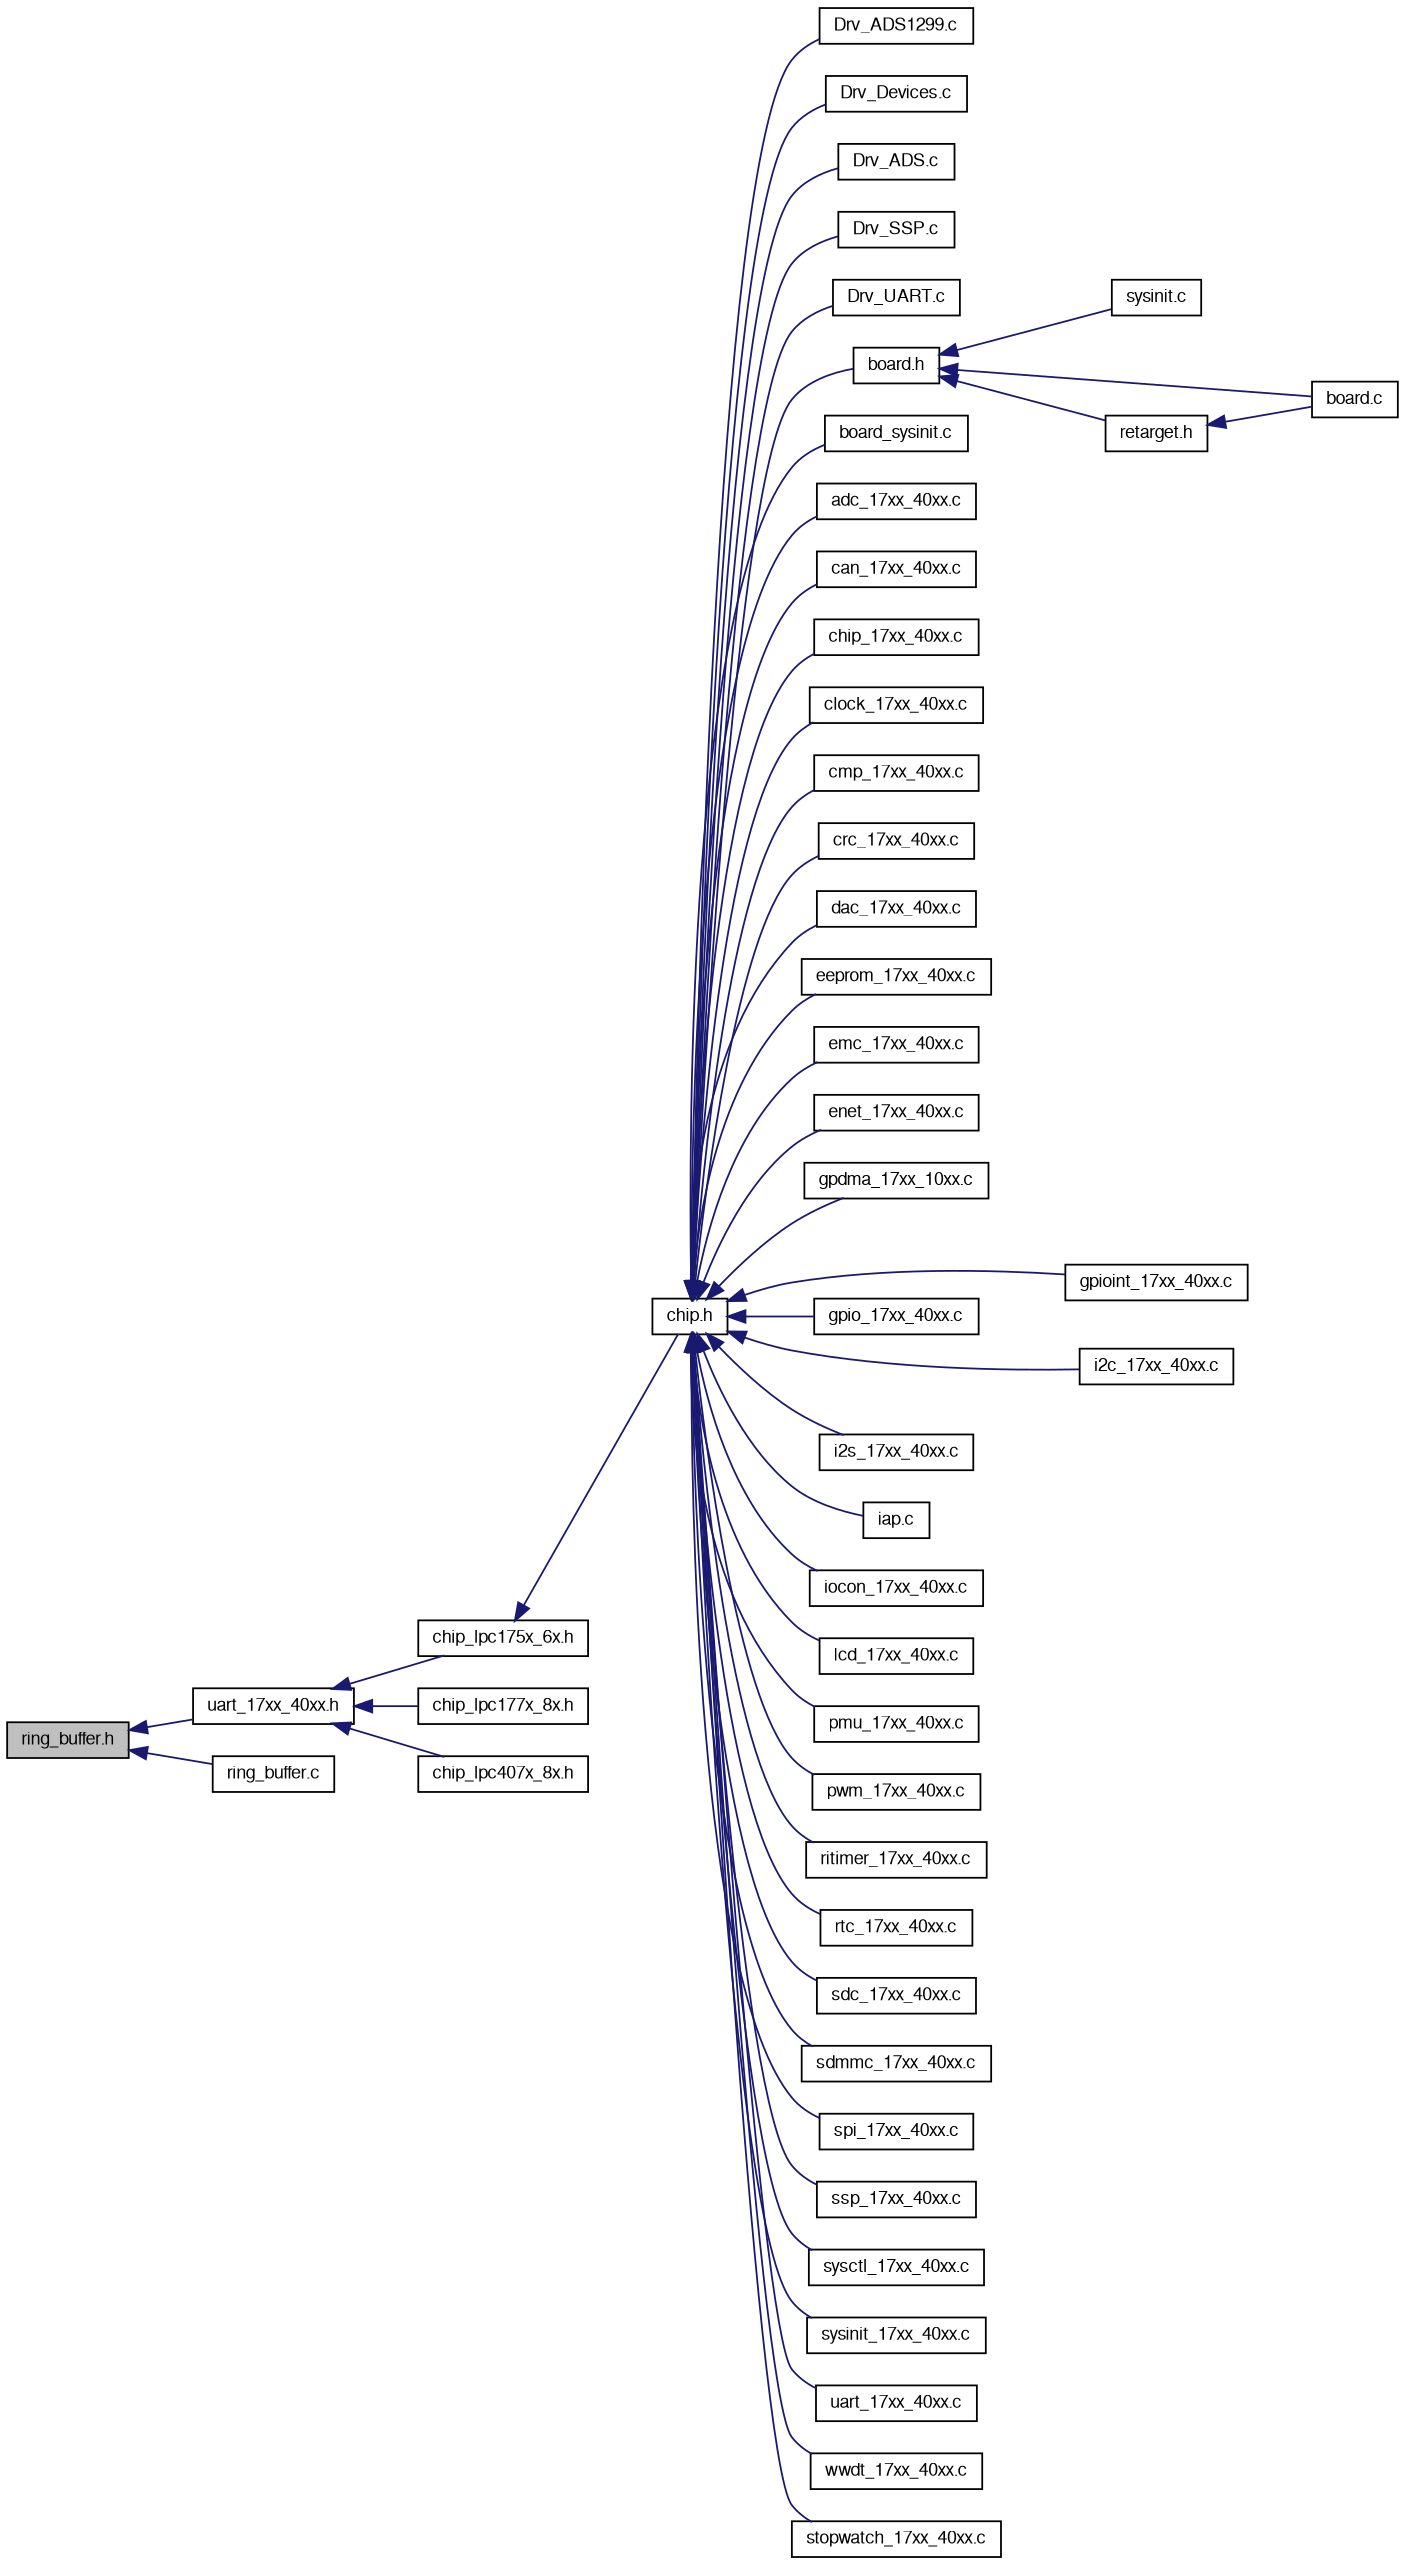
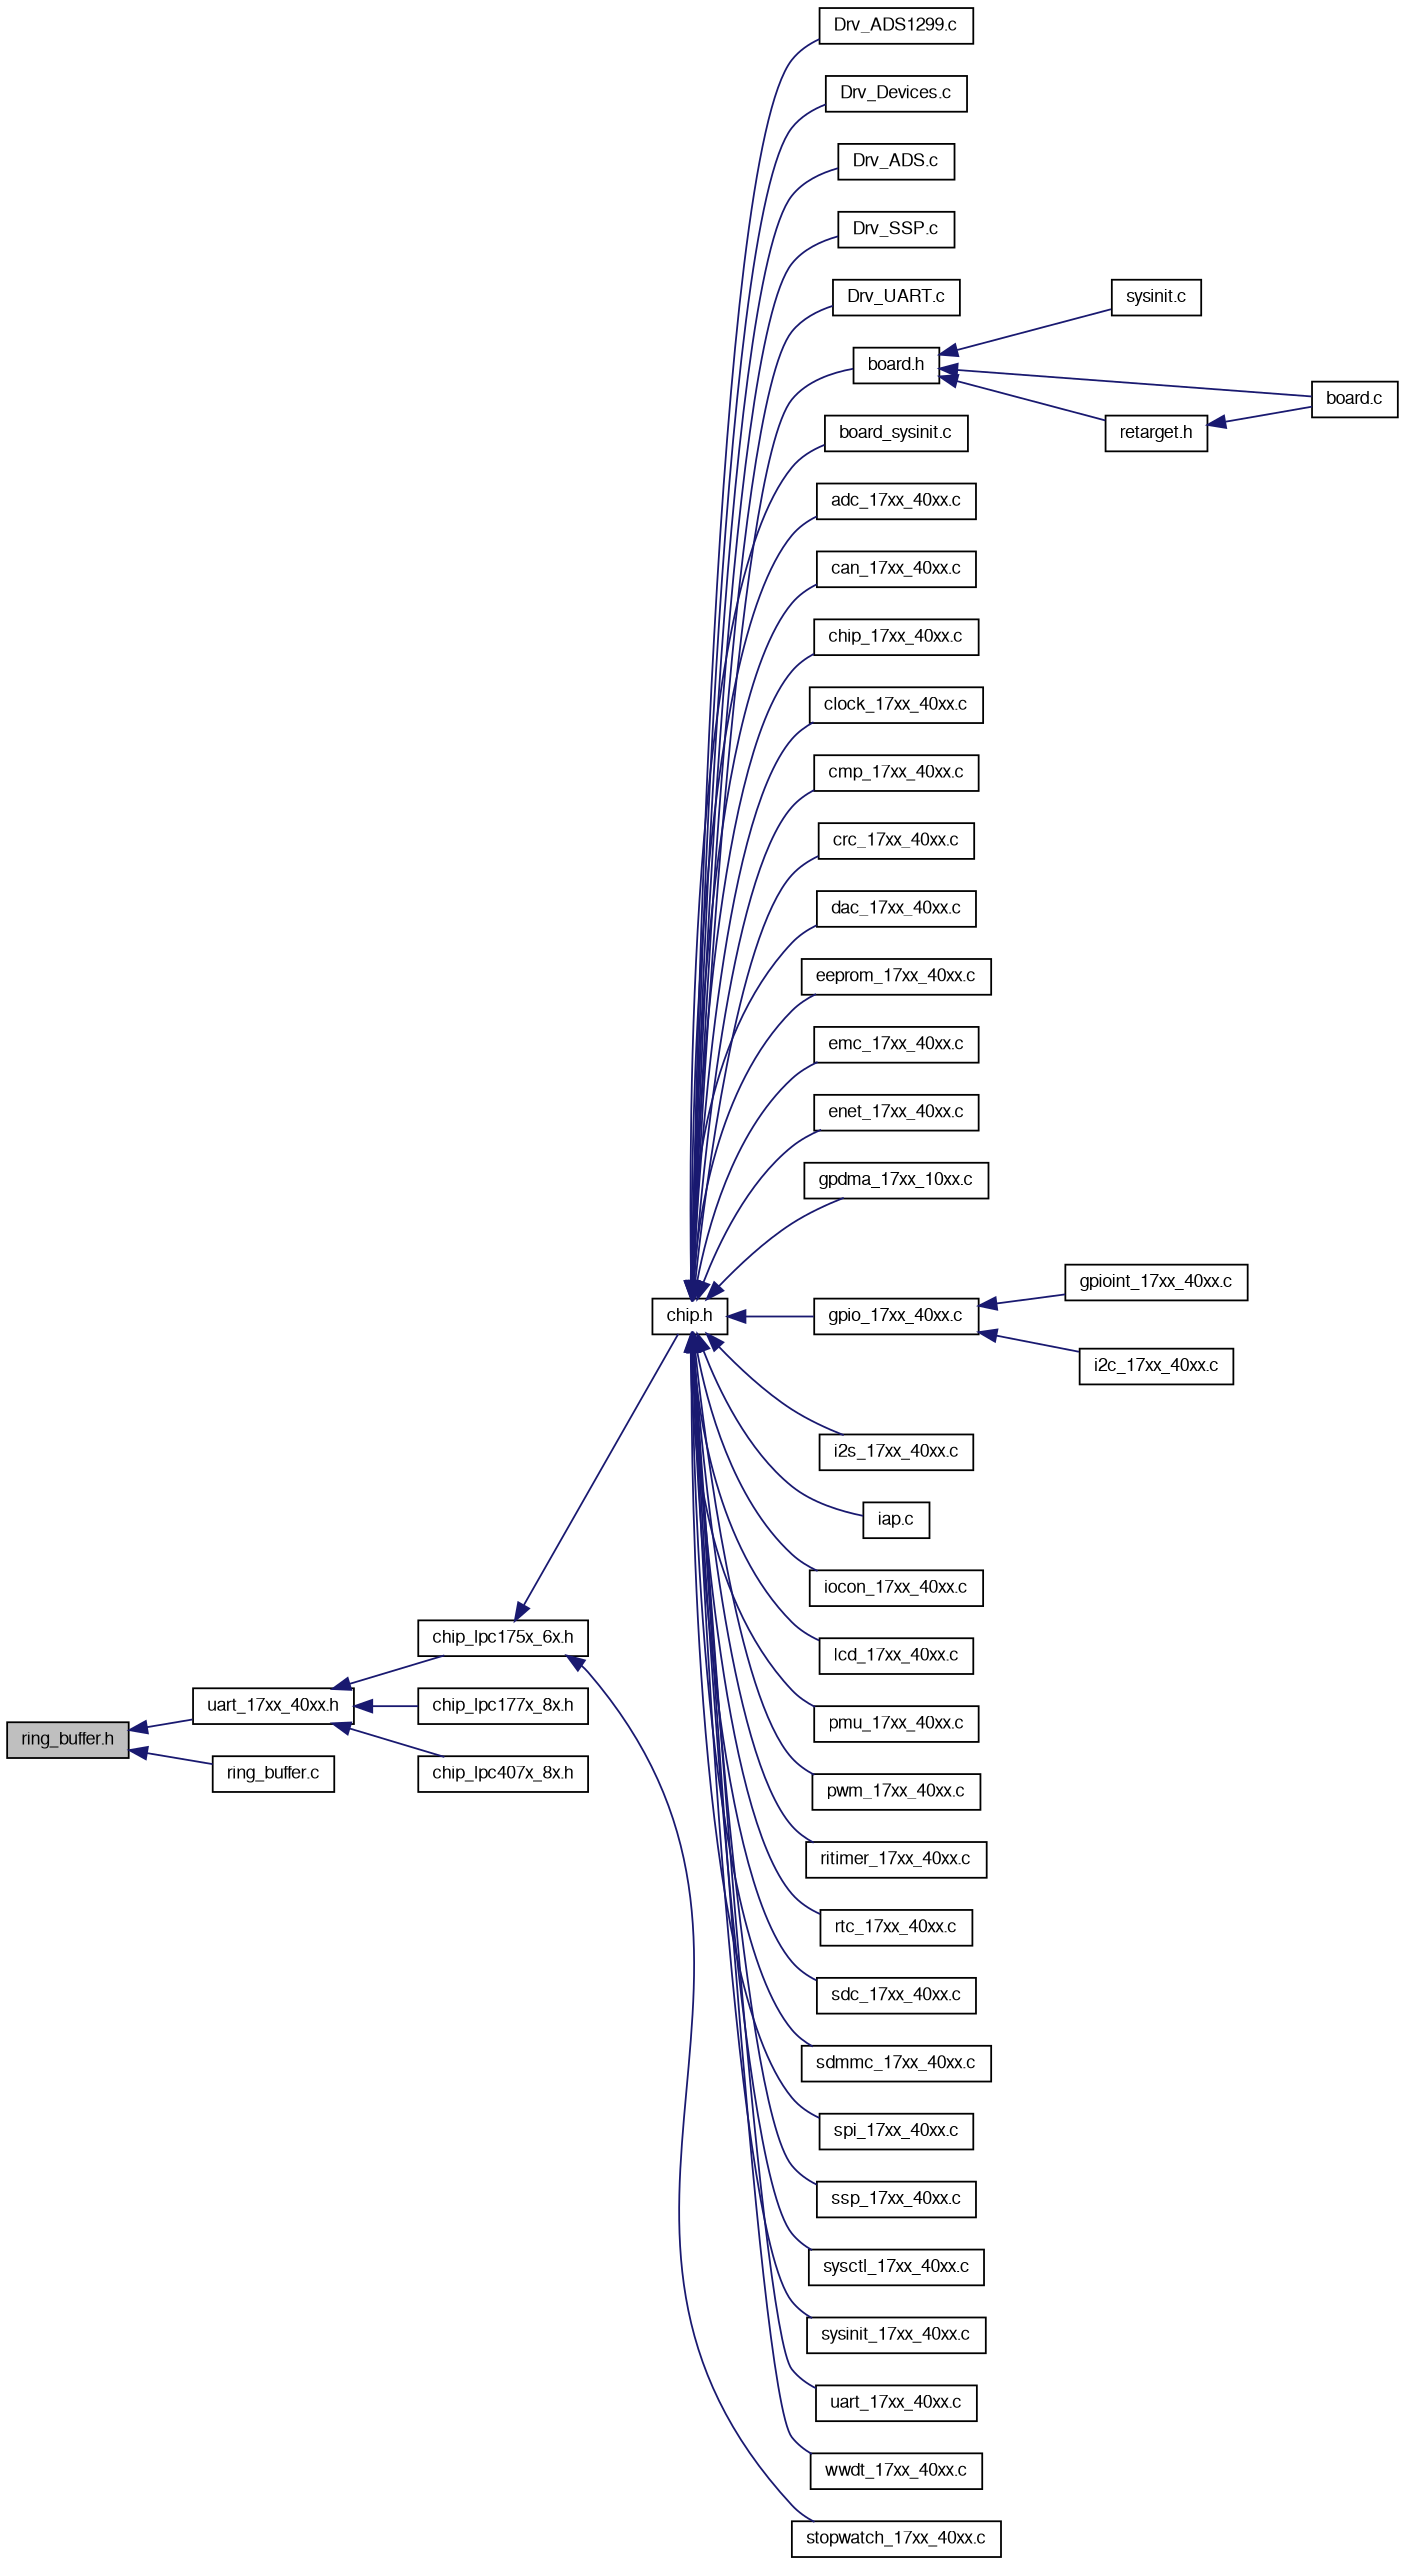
edge "gpioint_17xx_40xx.c" -> "chip.h": now "gpioint_17xx_40xx.c" -> "gpio_17xx_40xx.c"
edge "i2c_17xx_40xx.c" -> "chip.h": now "i2c_17xx_40xx.c" -> "gpio_17xx_40xx.c"
edge "stopwatch_17xx_40xx.c" -> "chip.h": now "stopwatch_17xx_40xx.c" -> "chip_lpc175x_6x.h"
